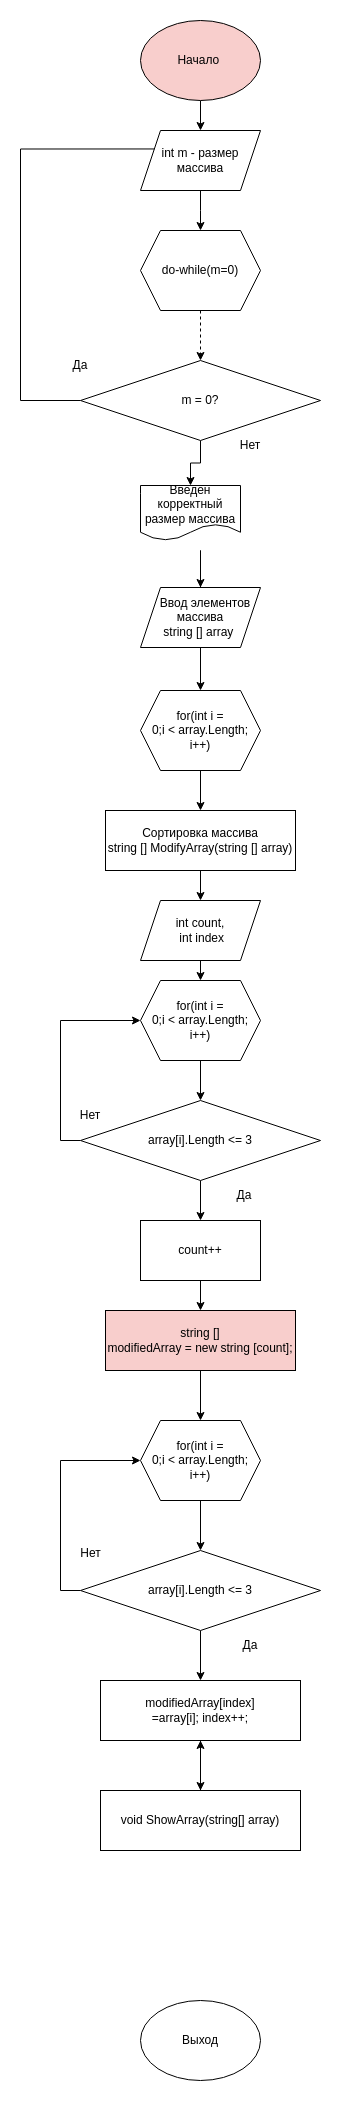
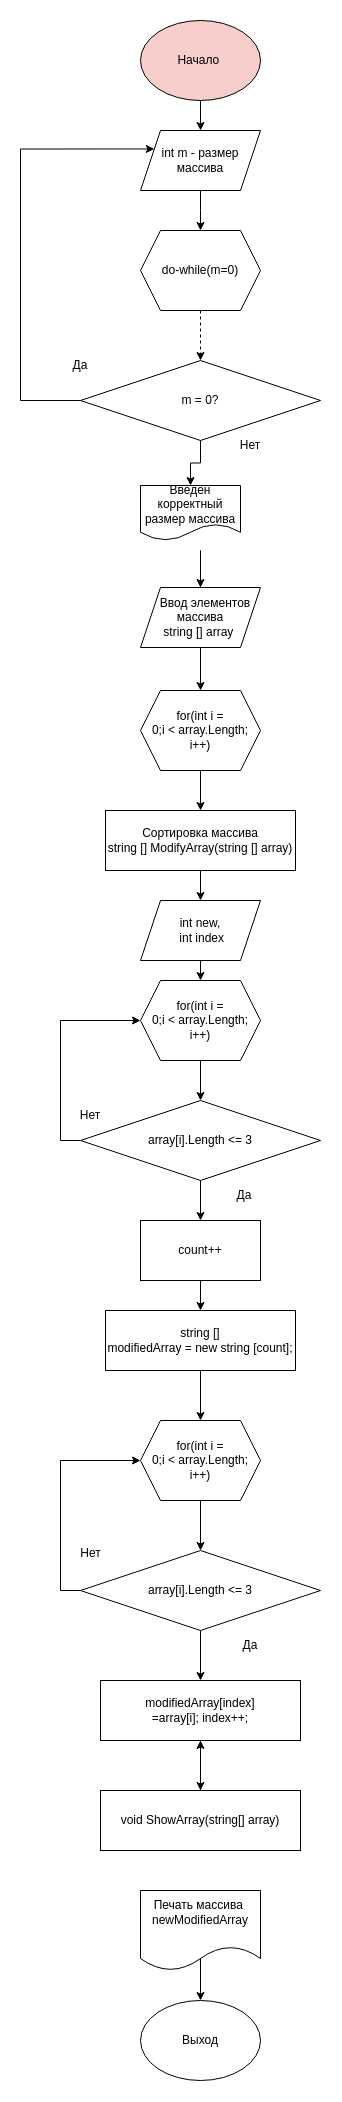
edge "int m - размер массива" -- "m = 0?": arrowhead none -> classic
node "int count, int index": label "int count, int index" -> "int new, int index"
node "string [] modifiedArray = new string [count];": fillcolor #f8cecc -> #ffffff
node "Печать массива newModifiedArray": added
edge "Печать массива newModifiedArray" -> "Выход": added
